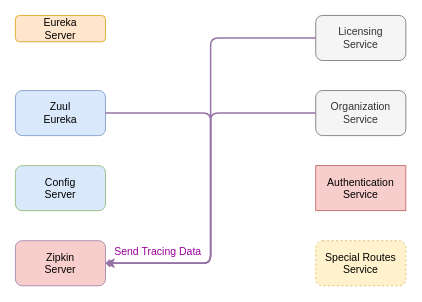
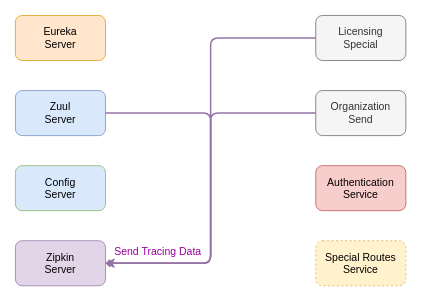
node "Eureka Server": size 90x26 -> 90x45
node "Licensing Service": label "Licensing Service" -> "Licensing Special"
node "Zuul Eureka": label "Zuul Eureka" -> "Zuul Server"
node "Organization Service": label "Organization Service" -> "Organization Send"
node "Authentication Service": shape rectangle -> rounded rectangle
node "Zipkin Server": fillcolor #f8cecc -> #e1d5e7
